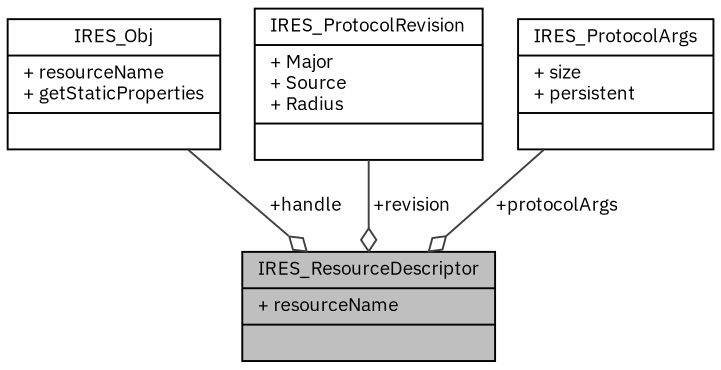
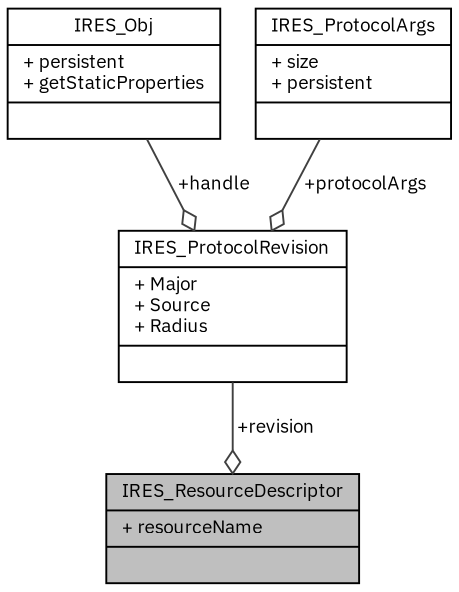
node "IRES_Obj": text "+ resourceName" -> "+ persistent"
edge "IRES_Obj" -> "IRES_ResourceDescriptor": now "IRES_Obj" -> "IRES_ProtocolRevision"
edge "IRES_ProtocolArgs" -> "IRES_ResourceDescriptor": now "IRES_ProtocolArgs" -> "IRES_ProtocolRevision"
